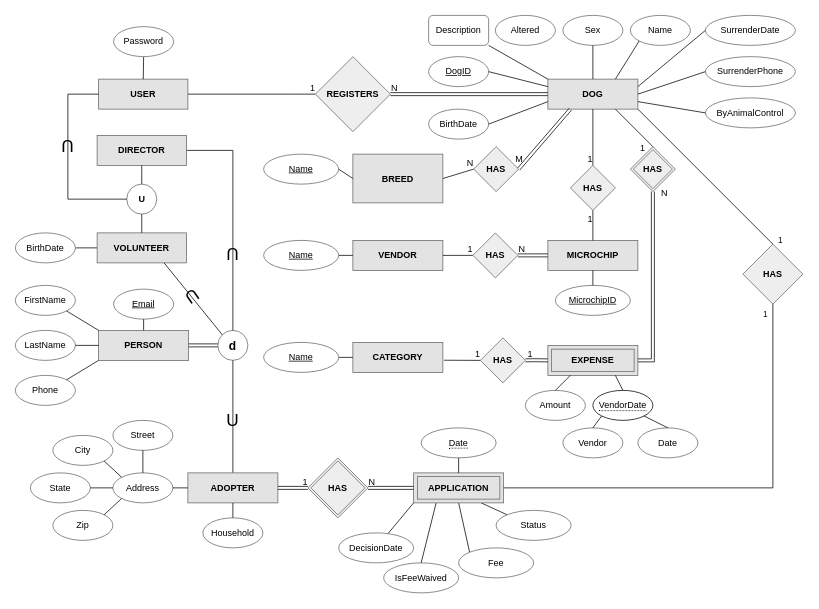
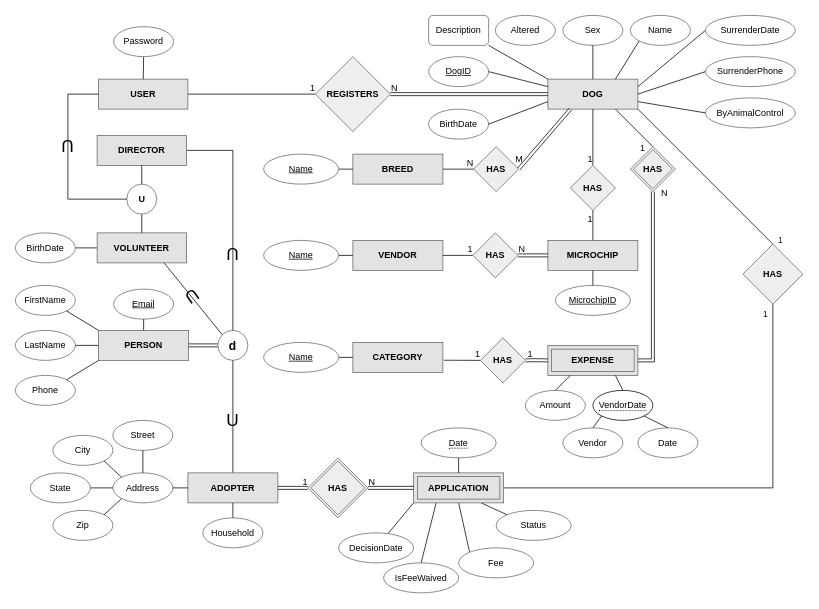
node "BREED": size 90x49 -> 90x30
